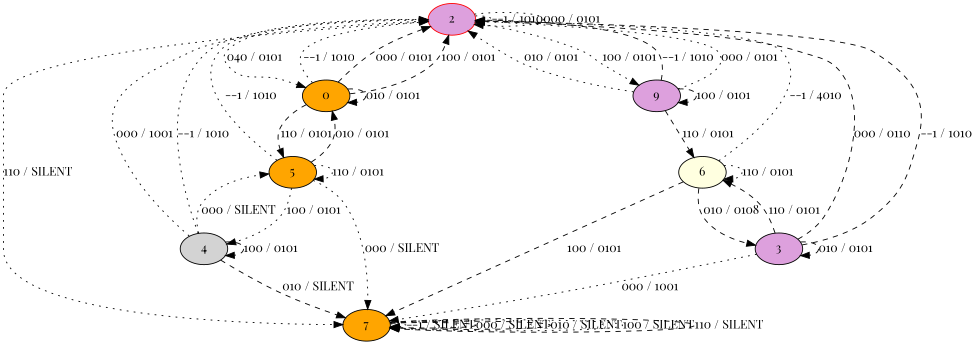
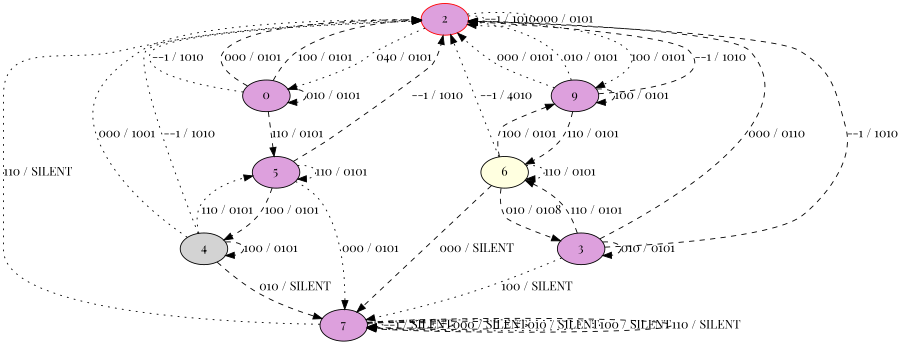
edge "5" -> "2": style dotted -> dashed
node "0": fillcolor orange -> plum
edge "6" -> "9": added, label "100 / 0101"
edge "2" -> "7": reversed
edge "5" -> "0": removed, label "010 / 0101"
node "5": fillcolor orange -> plum
edge "4" -> "5": label "000 / SILENT" -> "110 / 0101"
edge "5" -> "4": style dotted -> dashed
edge "5" -> "7": label "000 / SILENT" -> "000 / 0101"
edge "6" -> "7": label "100 / 0101" -> "000 / SILENT"
edge "3" -> "7": label "000 / 1001" -> "100 / SILENT"
node "7": fillcolor orange -> plum
